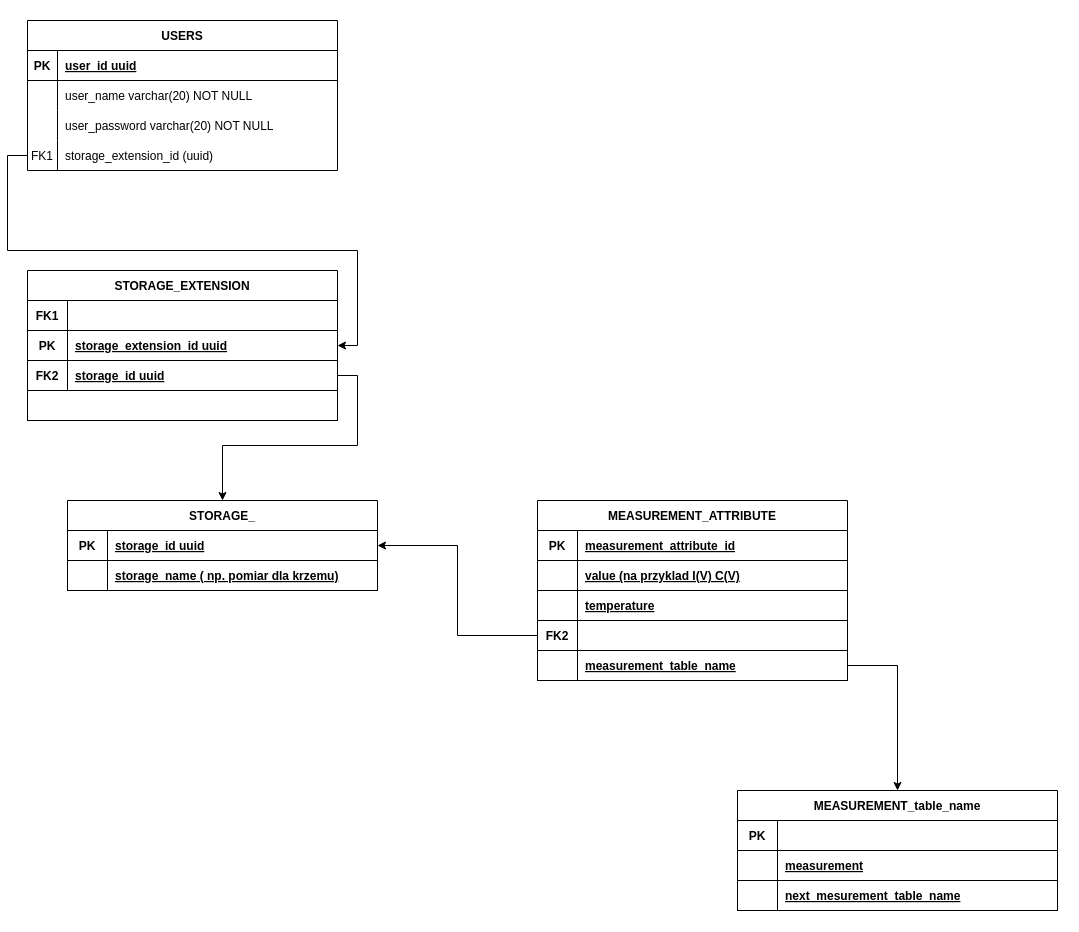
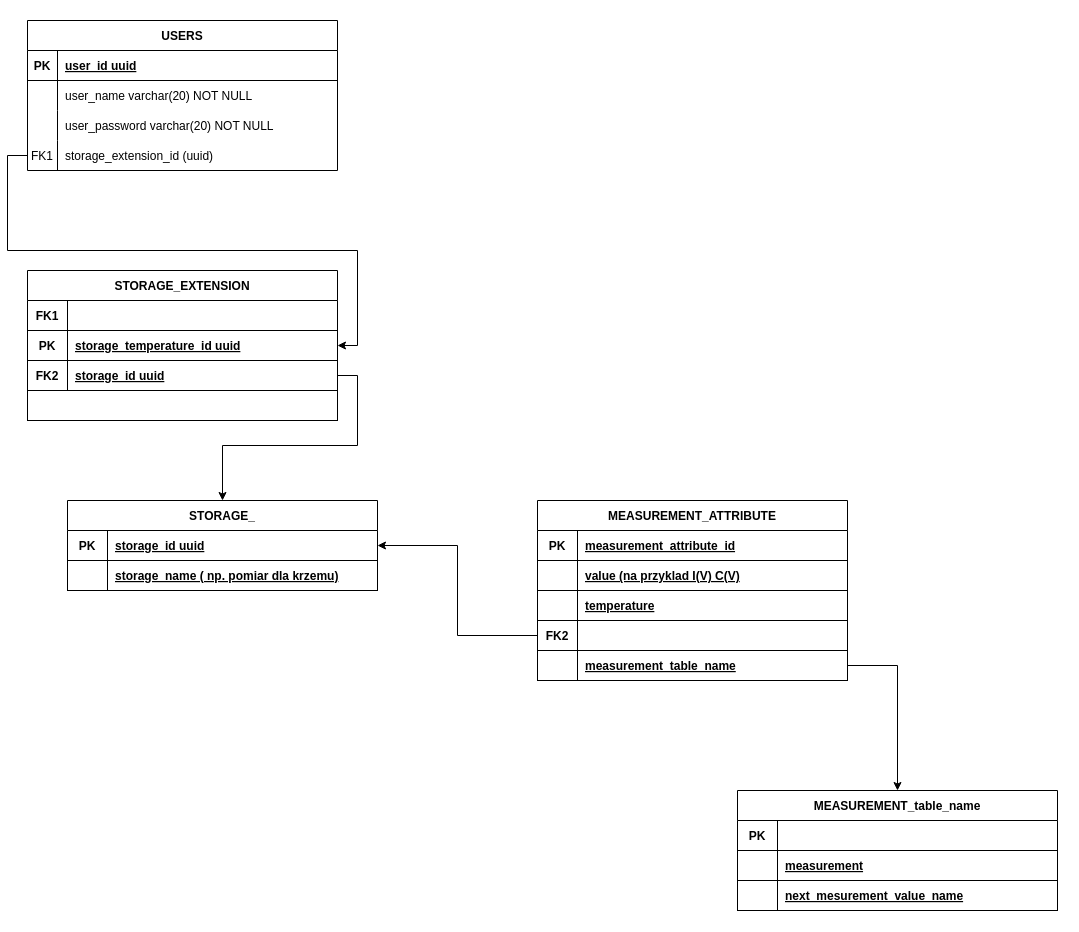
node "storage_extension_id uuid": label "storage_extension_id uuid" -> "storage_temperature_id uuid"
node "next_mesurement_table_name": label "next_mesurement_table_name" -> "next_mesurement_value_name"
